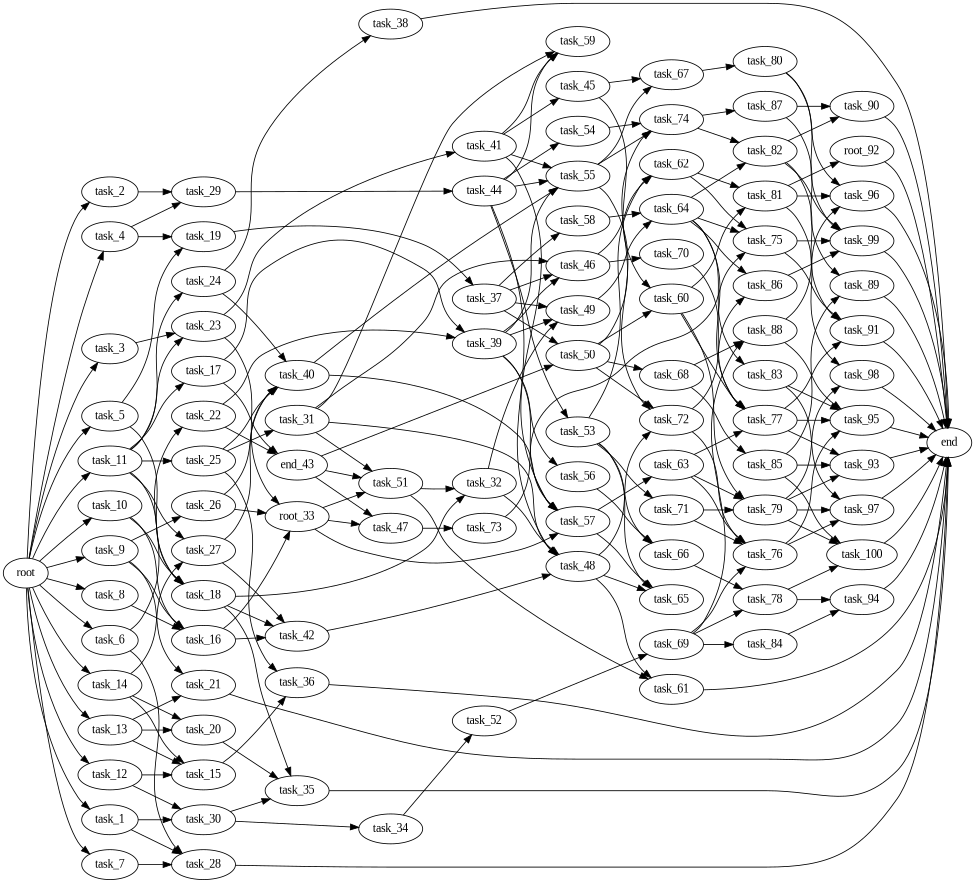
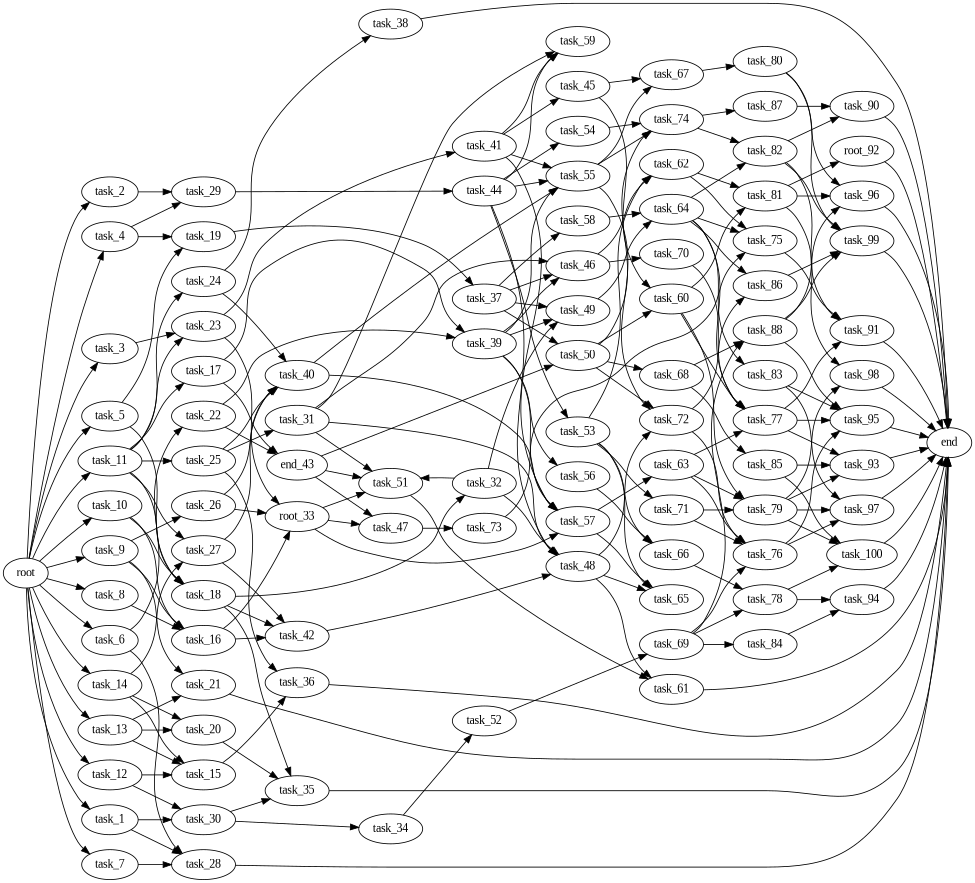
edge "task_75" -> "task_99": now "task_88" -> "task_99"
node "task_89": removed
edge "task_51" -> "task_32": reversed
